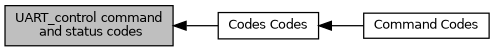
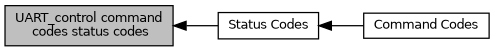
node "UART_control command and status codes": label "UART_control command and status codes" -> "UART_control command codes status codes"
node "Codes Codes": label "Codes Codes" -> "Status Codes"
